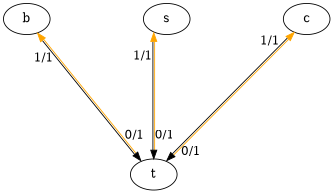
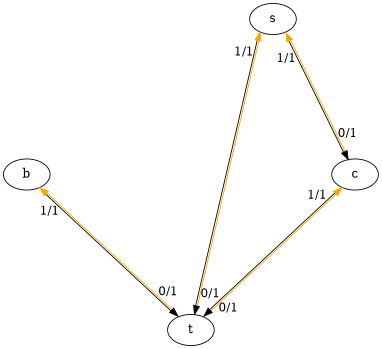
edge "s" -- "c": added
